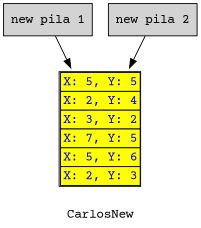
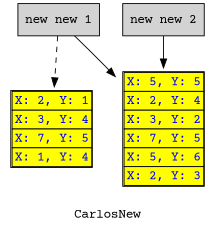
node "new pila 1": label "new pila 1" -> "new new 1"
node "new pila 2": label "new pila 2" -> "new new 2"
node "X: 2, Y: 1": added
